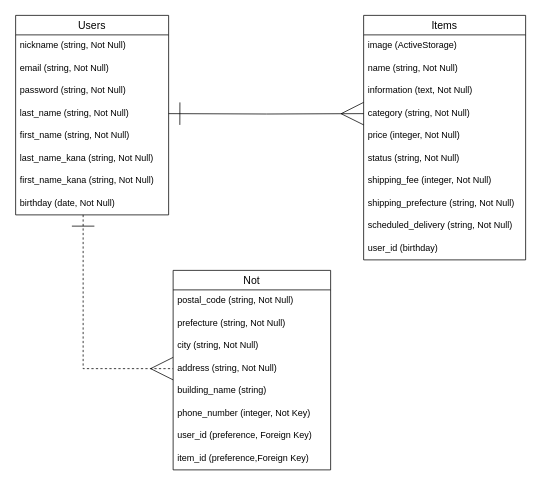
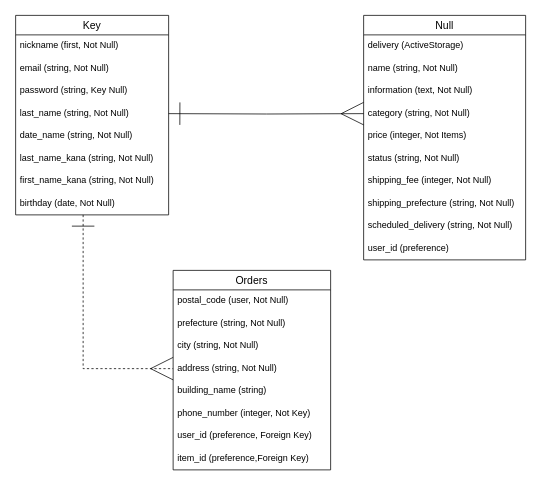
node "Users": label "Users" -> "Key"
node "Items": label "Items" -> "Null"
node "nickname (string, Not Null)": label "nickname (string, Not Null)" -> "nickname (first, Not Null)"
node "image (ActiveStorage)": label "image (ActiveStorage)" -> "delivery (ActiveStorage)"
node "password (string, Not Null)": label "password (string, Not Null)" -> "password (string, Key Null)"
node "first_name (string, Not Null)": label "first_name (string, Not Null)" -> "date_name (string, Not Null)"
node "price (integer, Not Null)": label "price (integer, Not Null)" -> "price (integer, Not Items)"
node "user_id (birthday)": label "user_id (birthday)" -> "user_id (preference)"
node "Not": label "Not" -> "Orders"
node "postal_code (string, Not Null)": label "postal_code (string, Not Null)" -> "postal_code (user, Not Null)"
